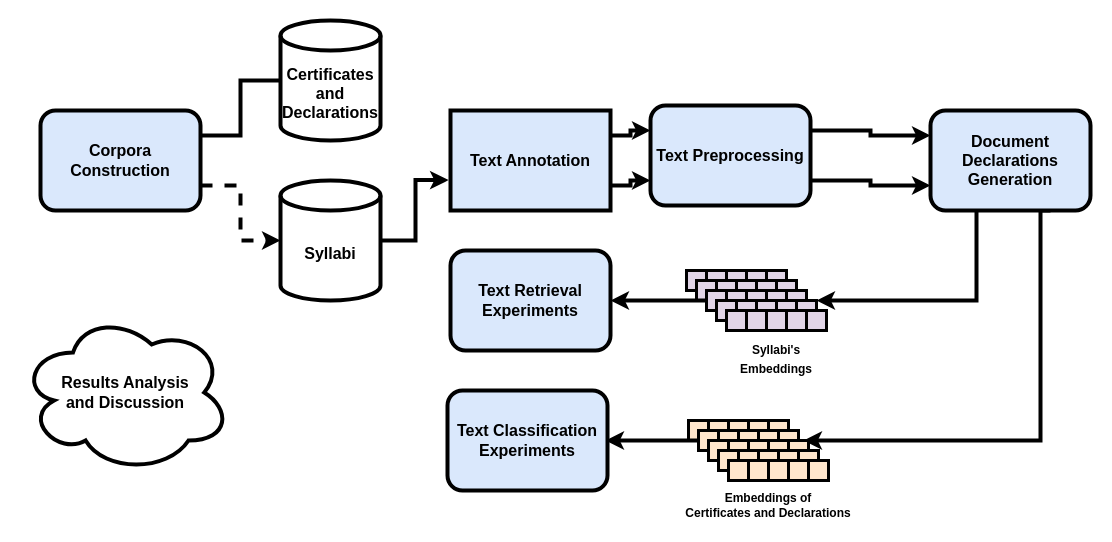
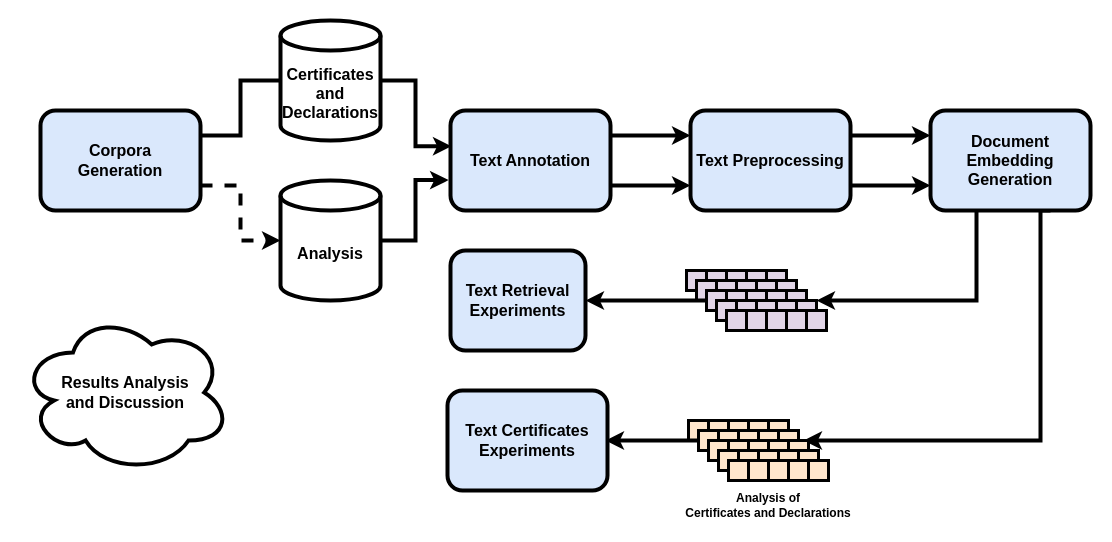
edge "Certificates and Declarations" -> "Text Annotation": added
node "Text Preprocessing": moved (731, 156) -> (771, 161)
node "Corpora Construction": label "Corpora Construction" -> "Corpora Generation"
node "Text Annotation": shape rectangle -> rounded rectangle
node "Document Declarations Generation": label "Document Declarations Generation" -> "Document Embedding Generation"
node "Syllabi": label "Syllabi" -> "Analysis"
node "Text Retrieval Experiments": size 160x100 -> 135x100
node "Syllabi's Embeddings": removed
node "Text Classification Experiments": label "Text Classification Experiments" -> "Text Certificates Experiments"
node "Embeddings of Certificates and Declarations": label "Embeddings of Certificates and Declarations" -> "Analysis of Certificates and Declarations"
